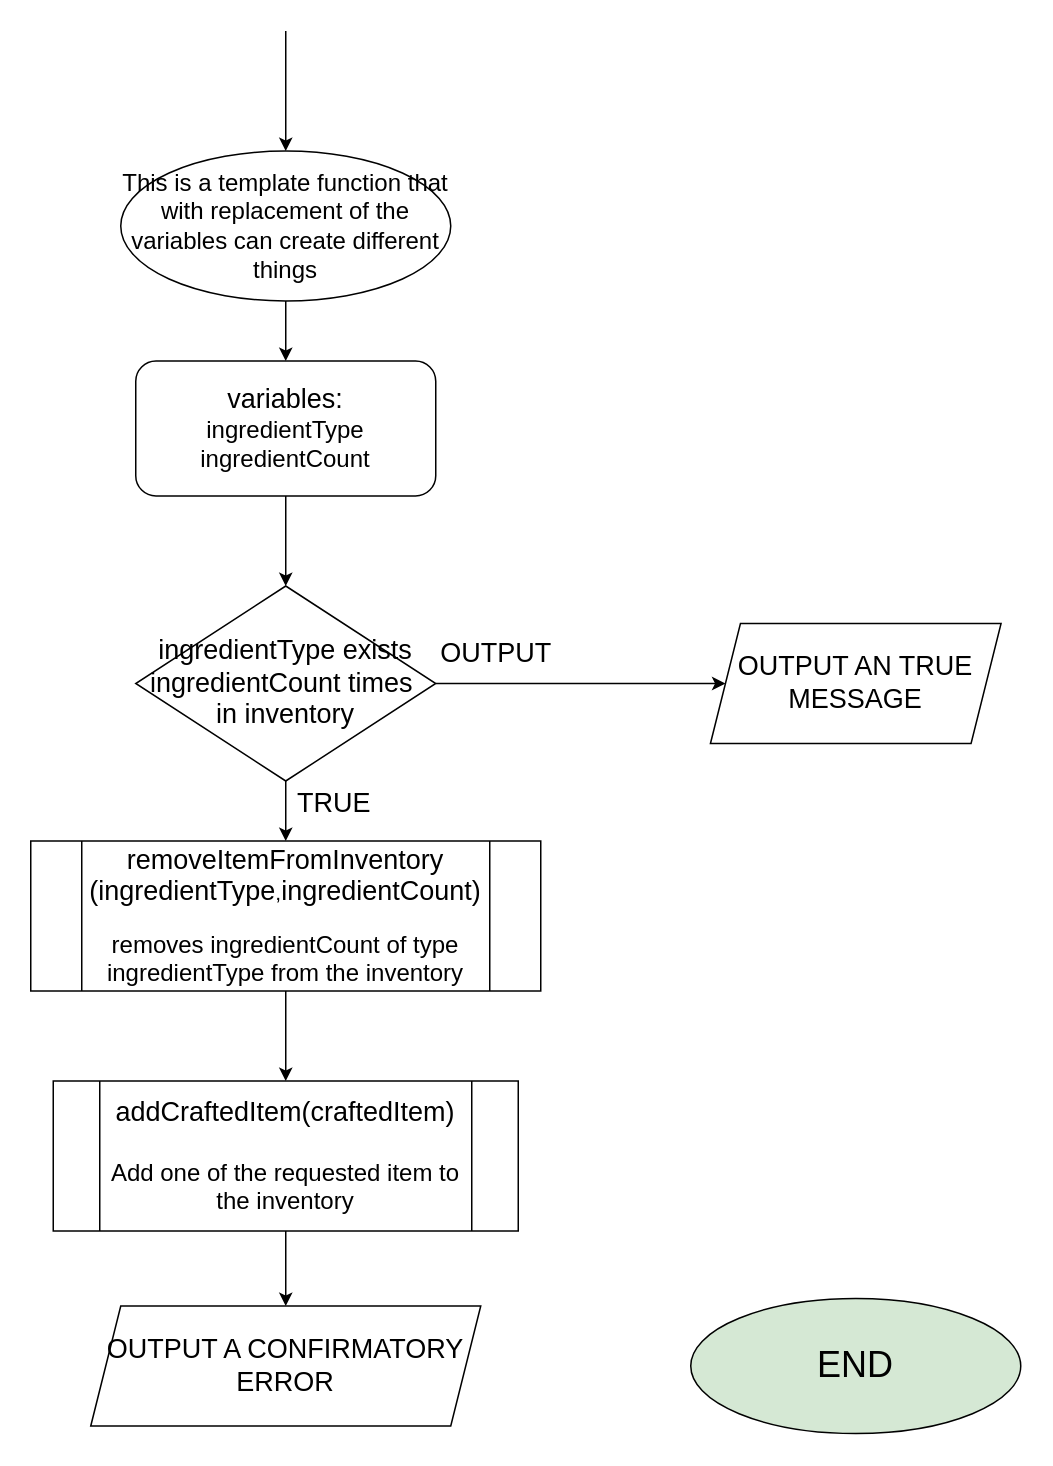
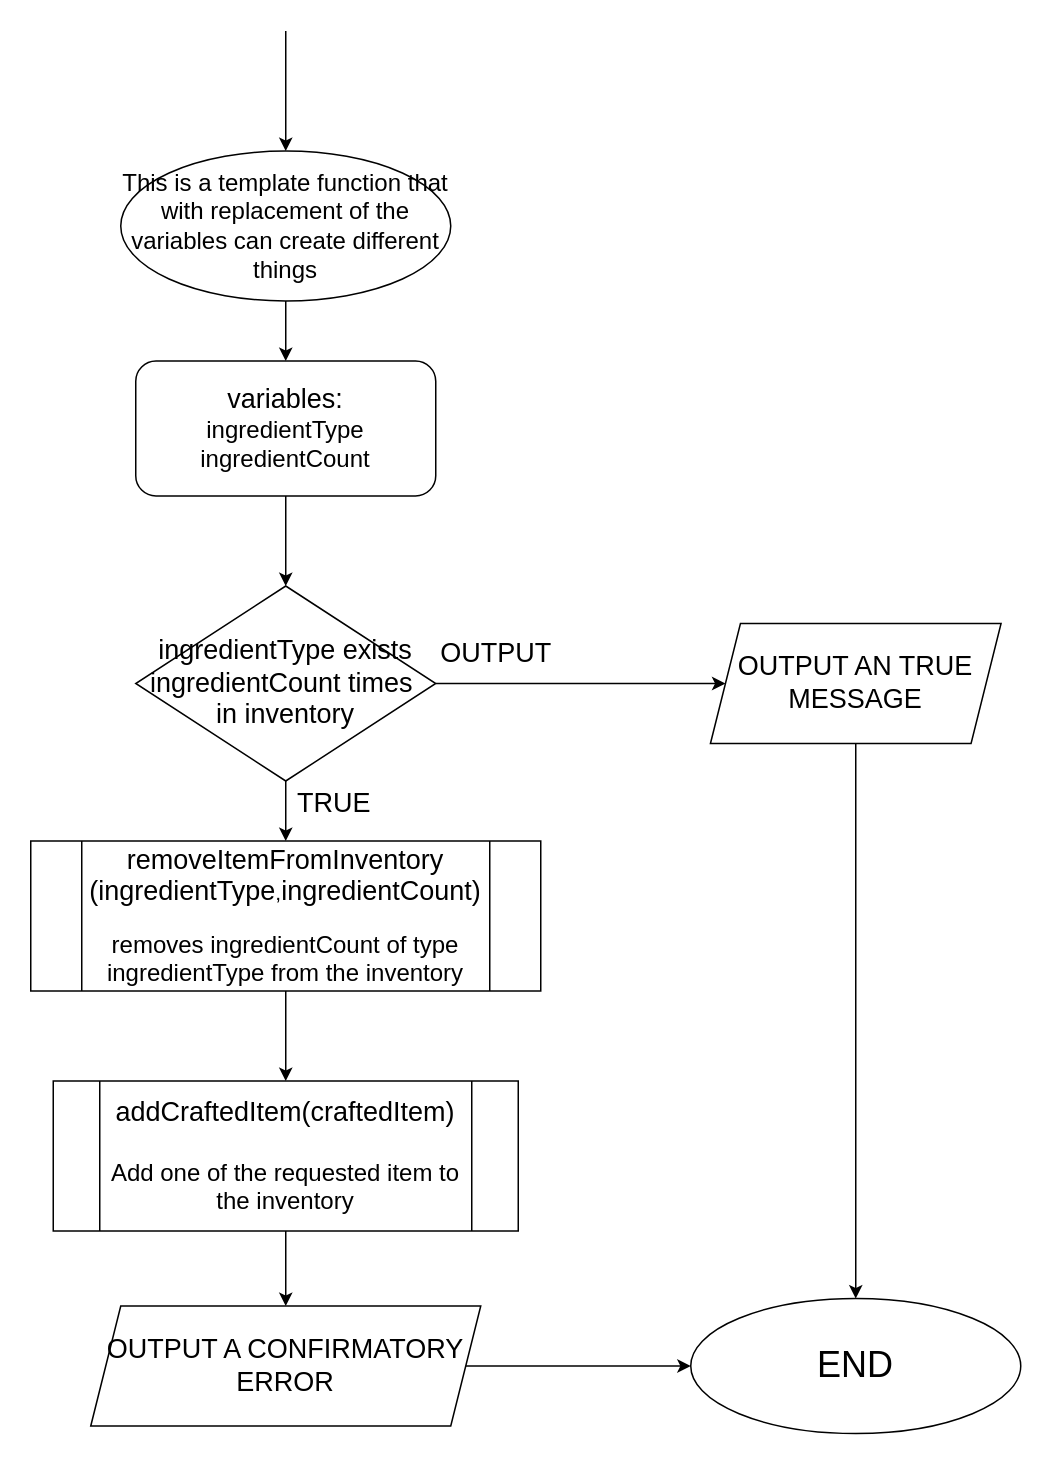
edge "OUTPUT AN TRUE MESSAGE" -> "END": added
edge "OUTPUT A CONFIRMATORY ERROR" -> "END": added
node "END": fillcolor #d5e8d4 -> #ffffff
